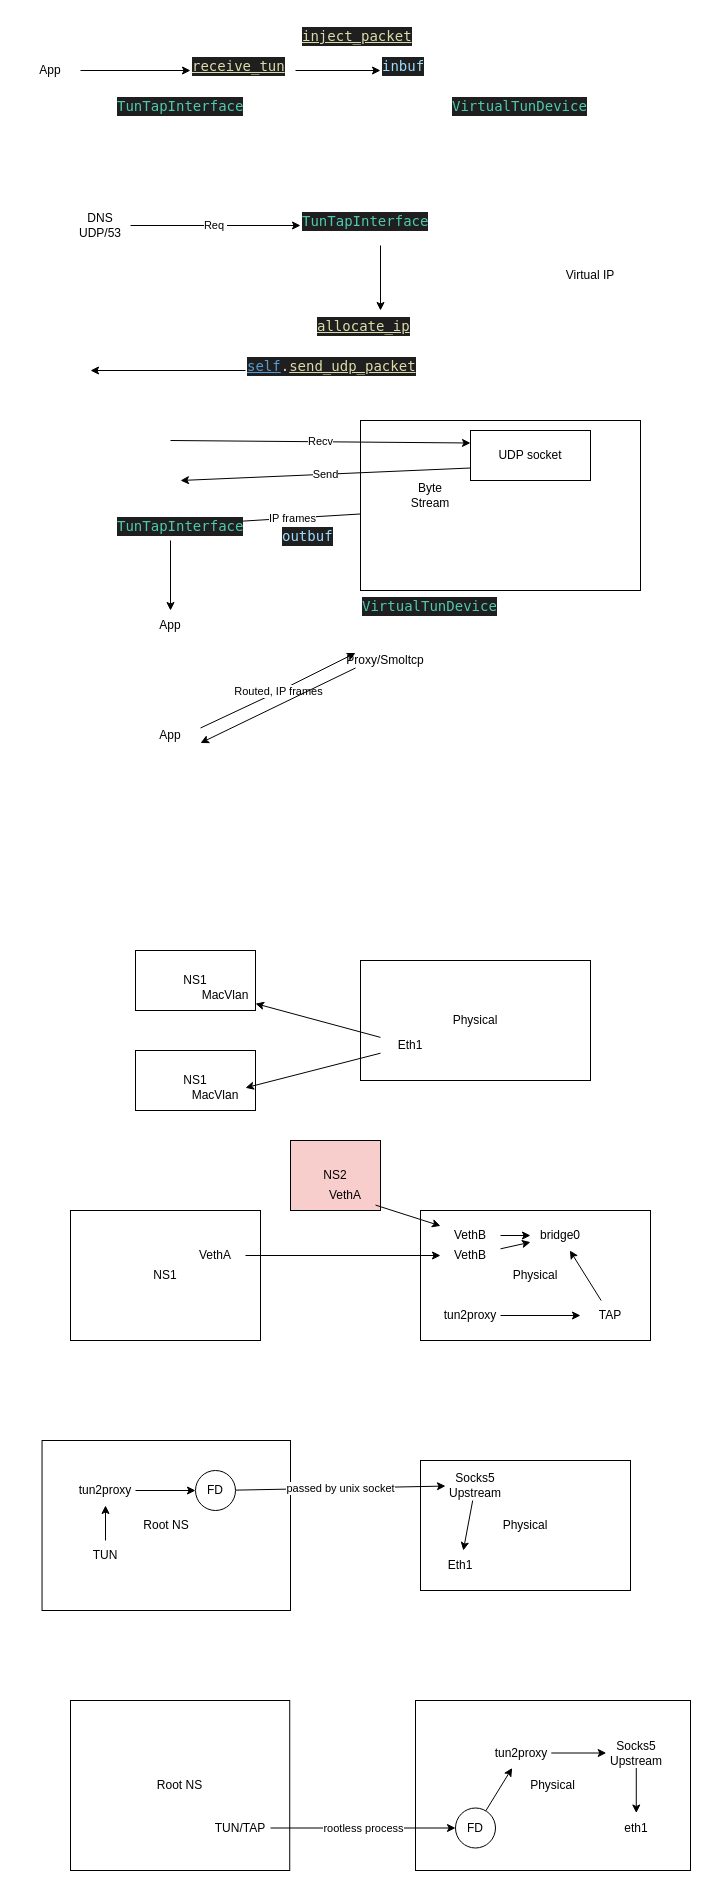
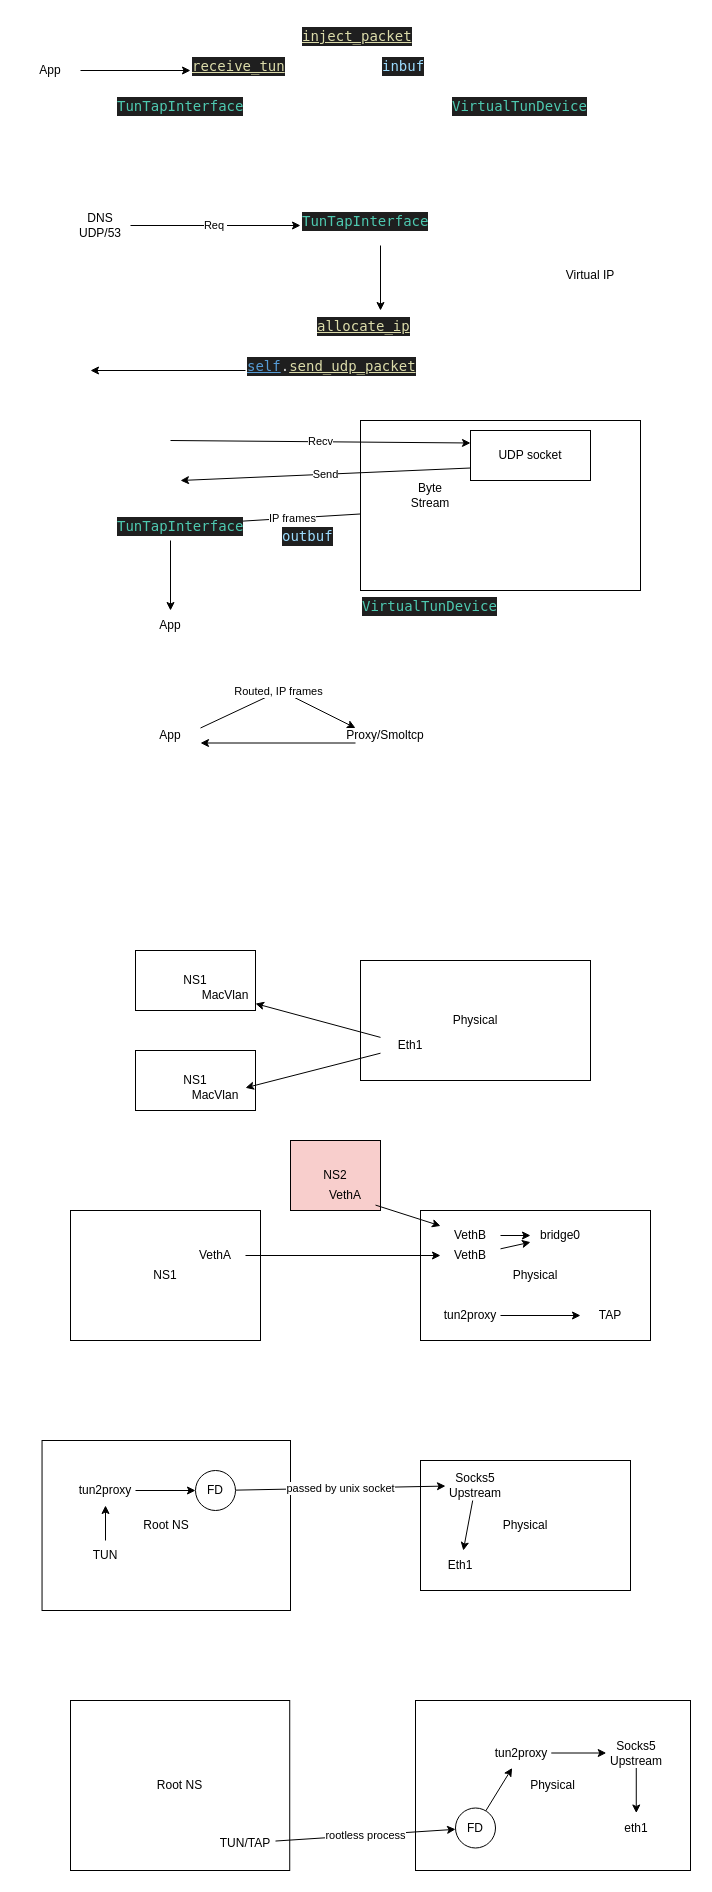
edge "receive_tun" -> "inbuf": removed
node "Proxy/Smoltcp": moved (386, 661) -> (386, 736)
edge "TAP" -> "bridge0": removed
node "TUN/TAP": moved (241, 1828) -> (246, 1843)
